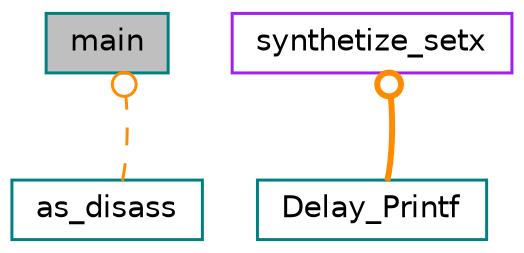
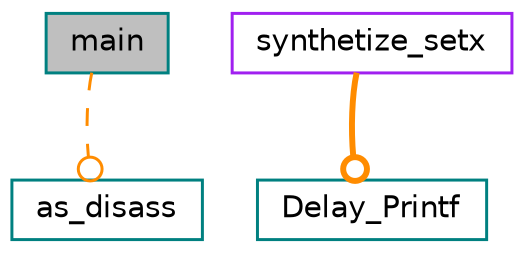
edge "as_disass" -> "main": reversed
edge "Delay_Printf" -> "synthetize_setx": reversed
